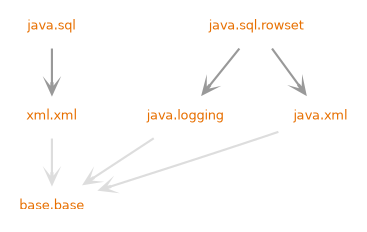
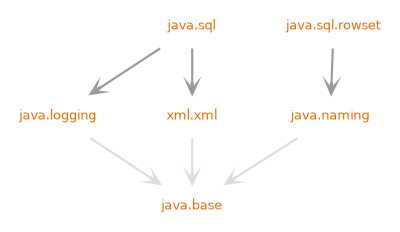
edge "java.sql.rowset" -> "java.logging": now "java.sql" -> "java.logging"
node "java.xml": label "java.xml" -> "java.naming"
node "base.base": label "base.base" -> "java.base"
